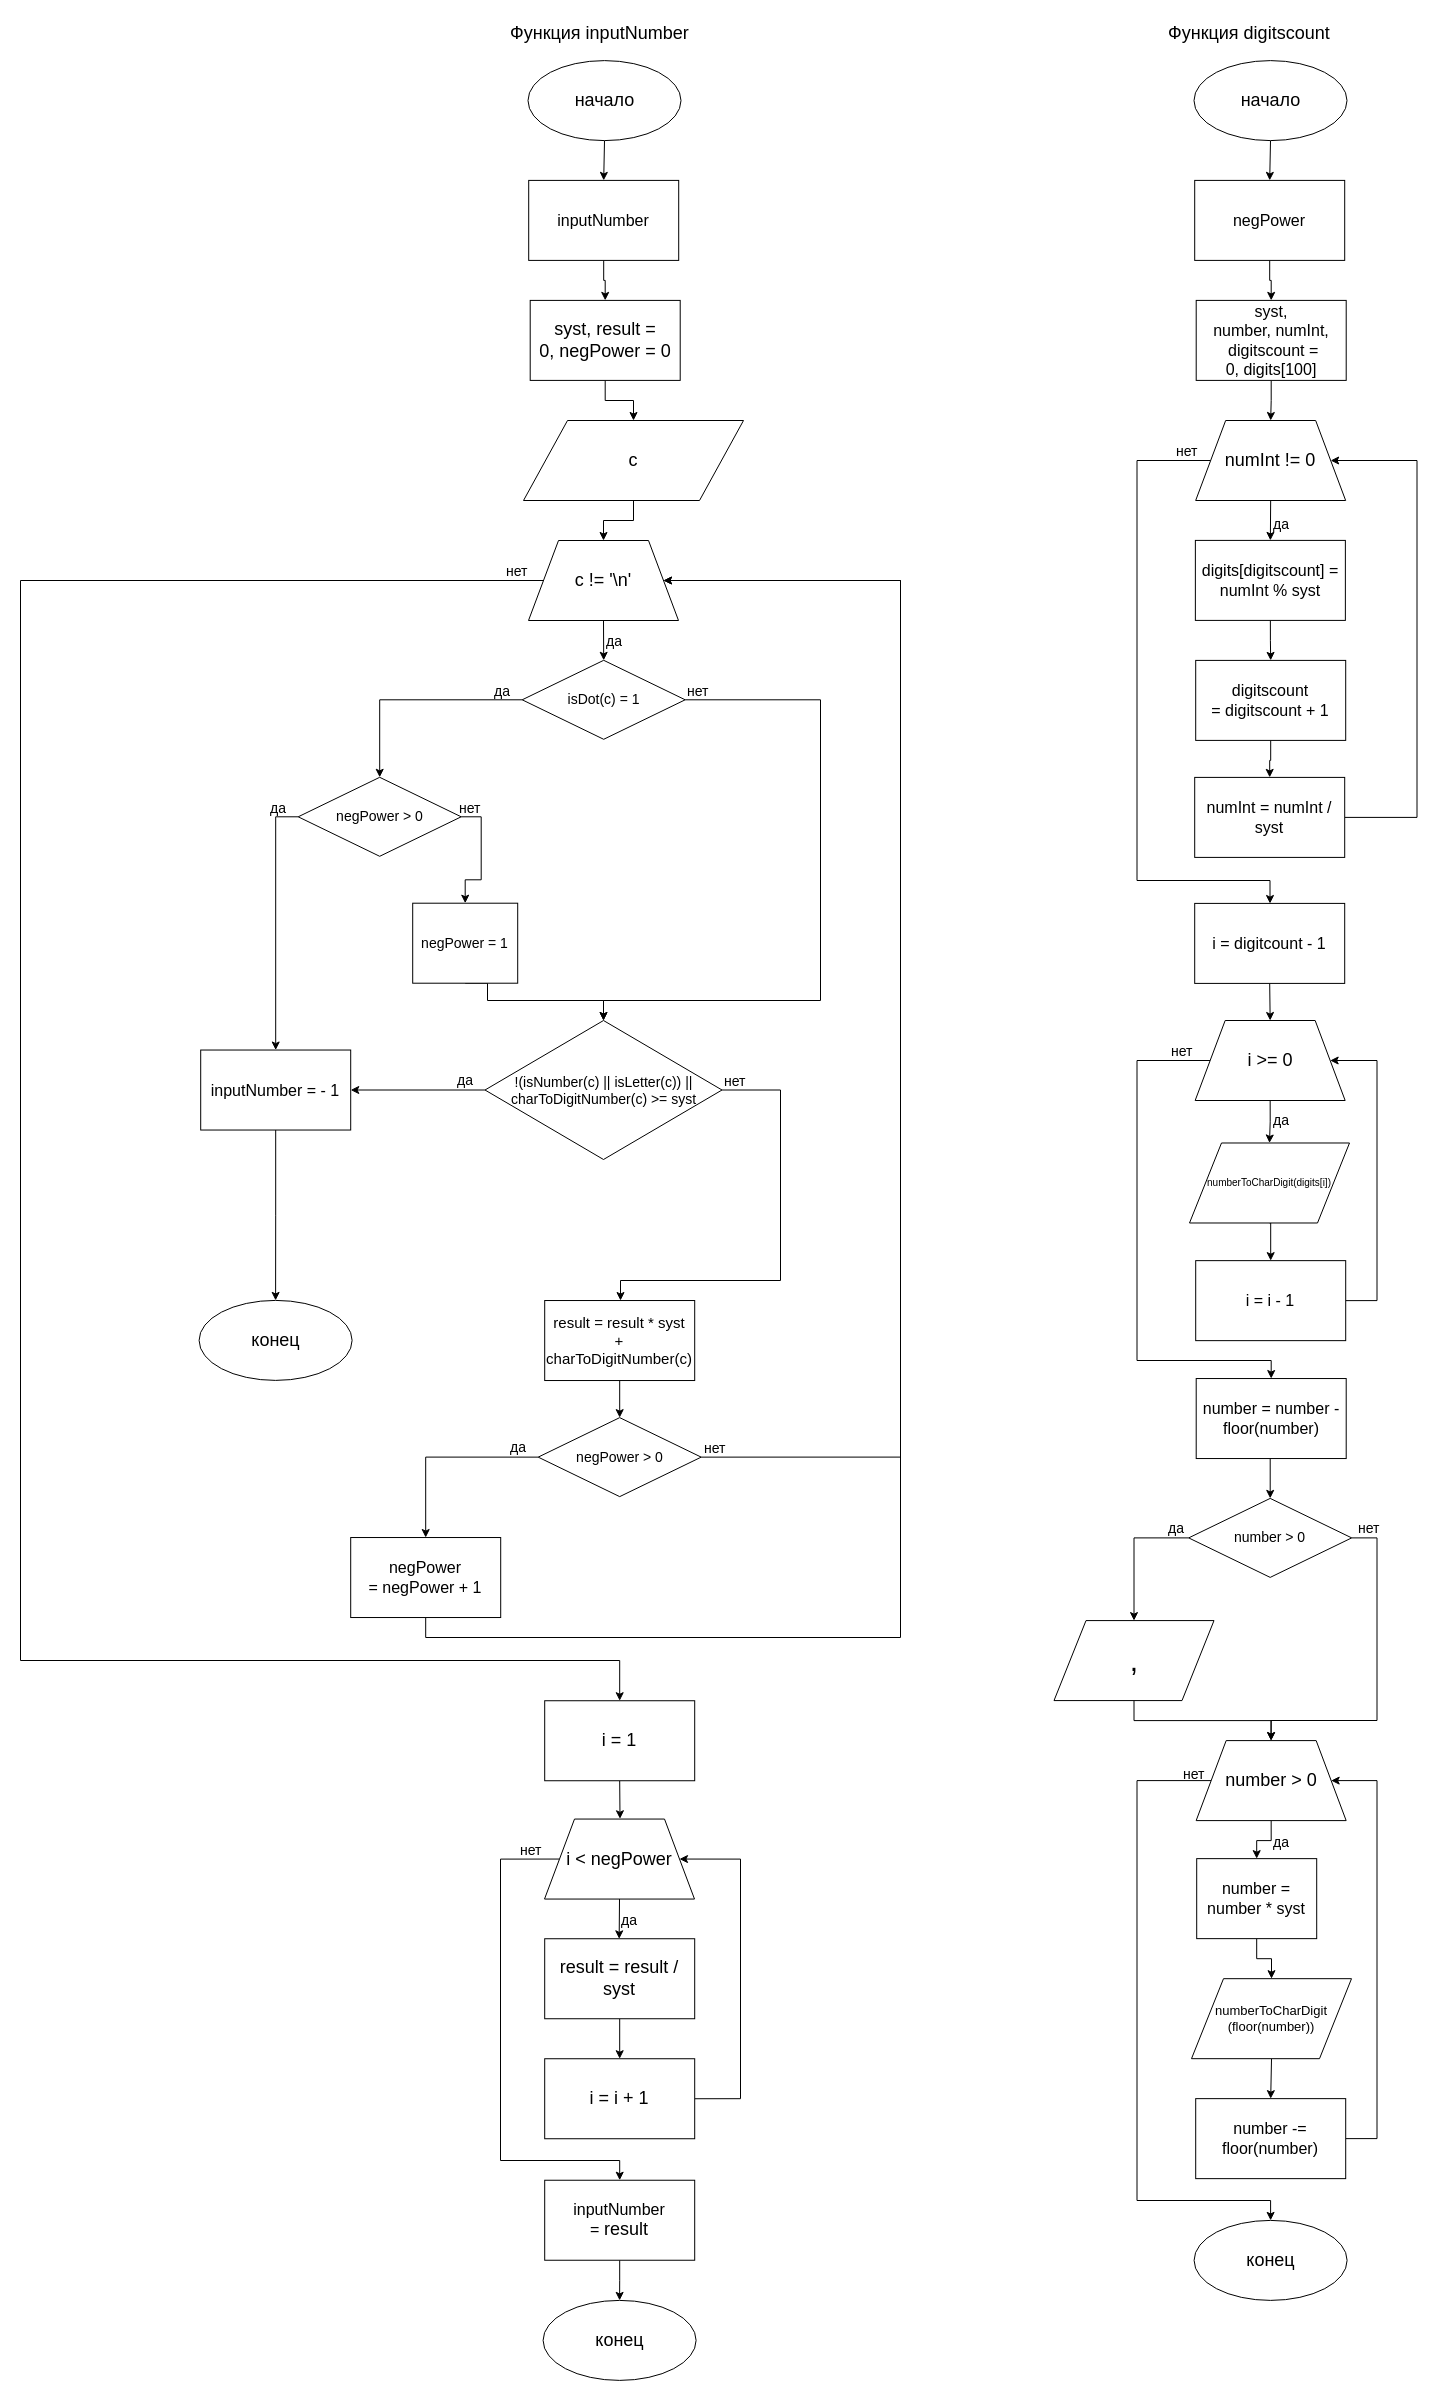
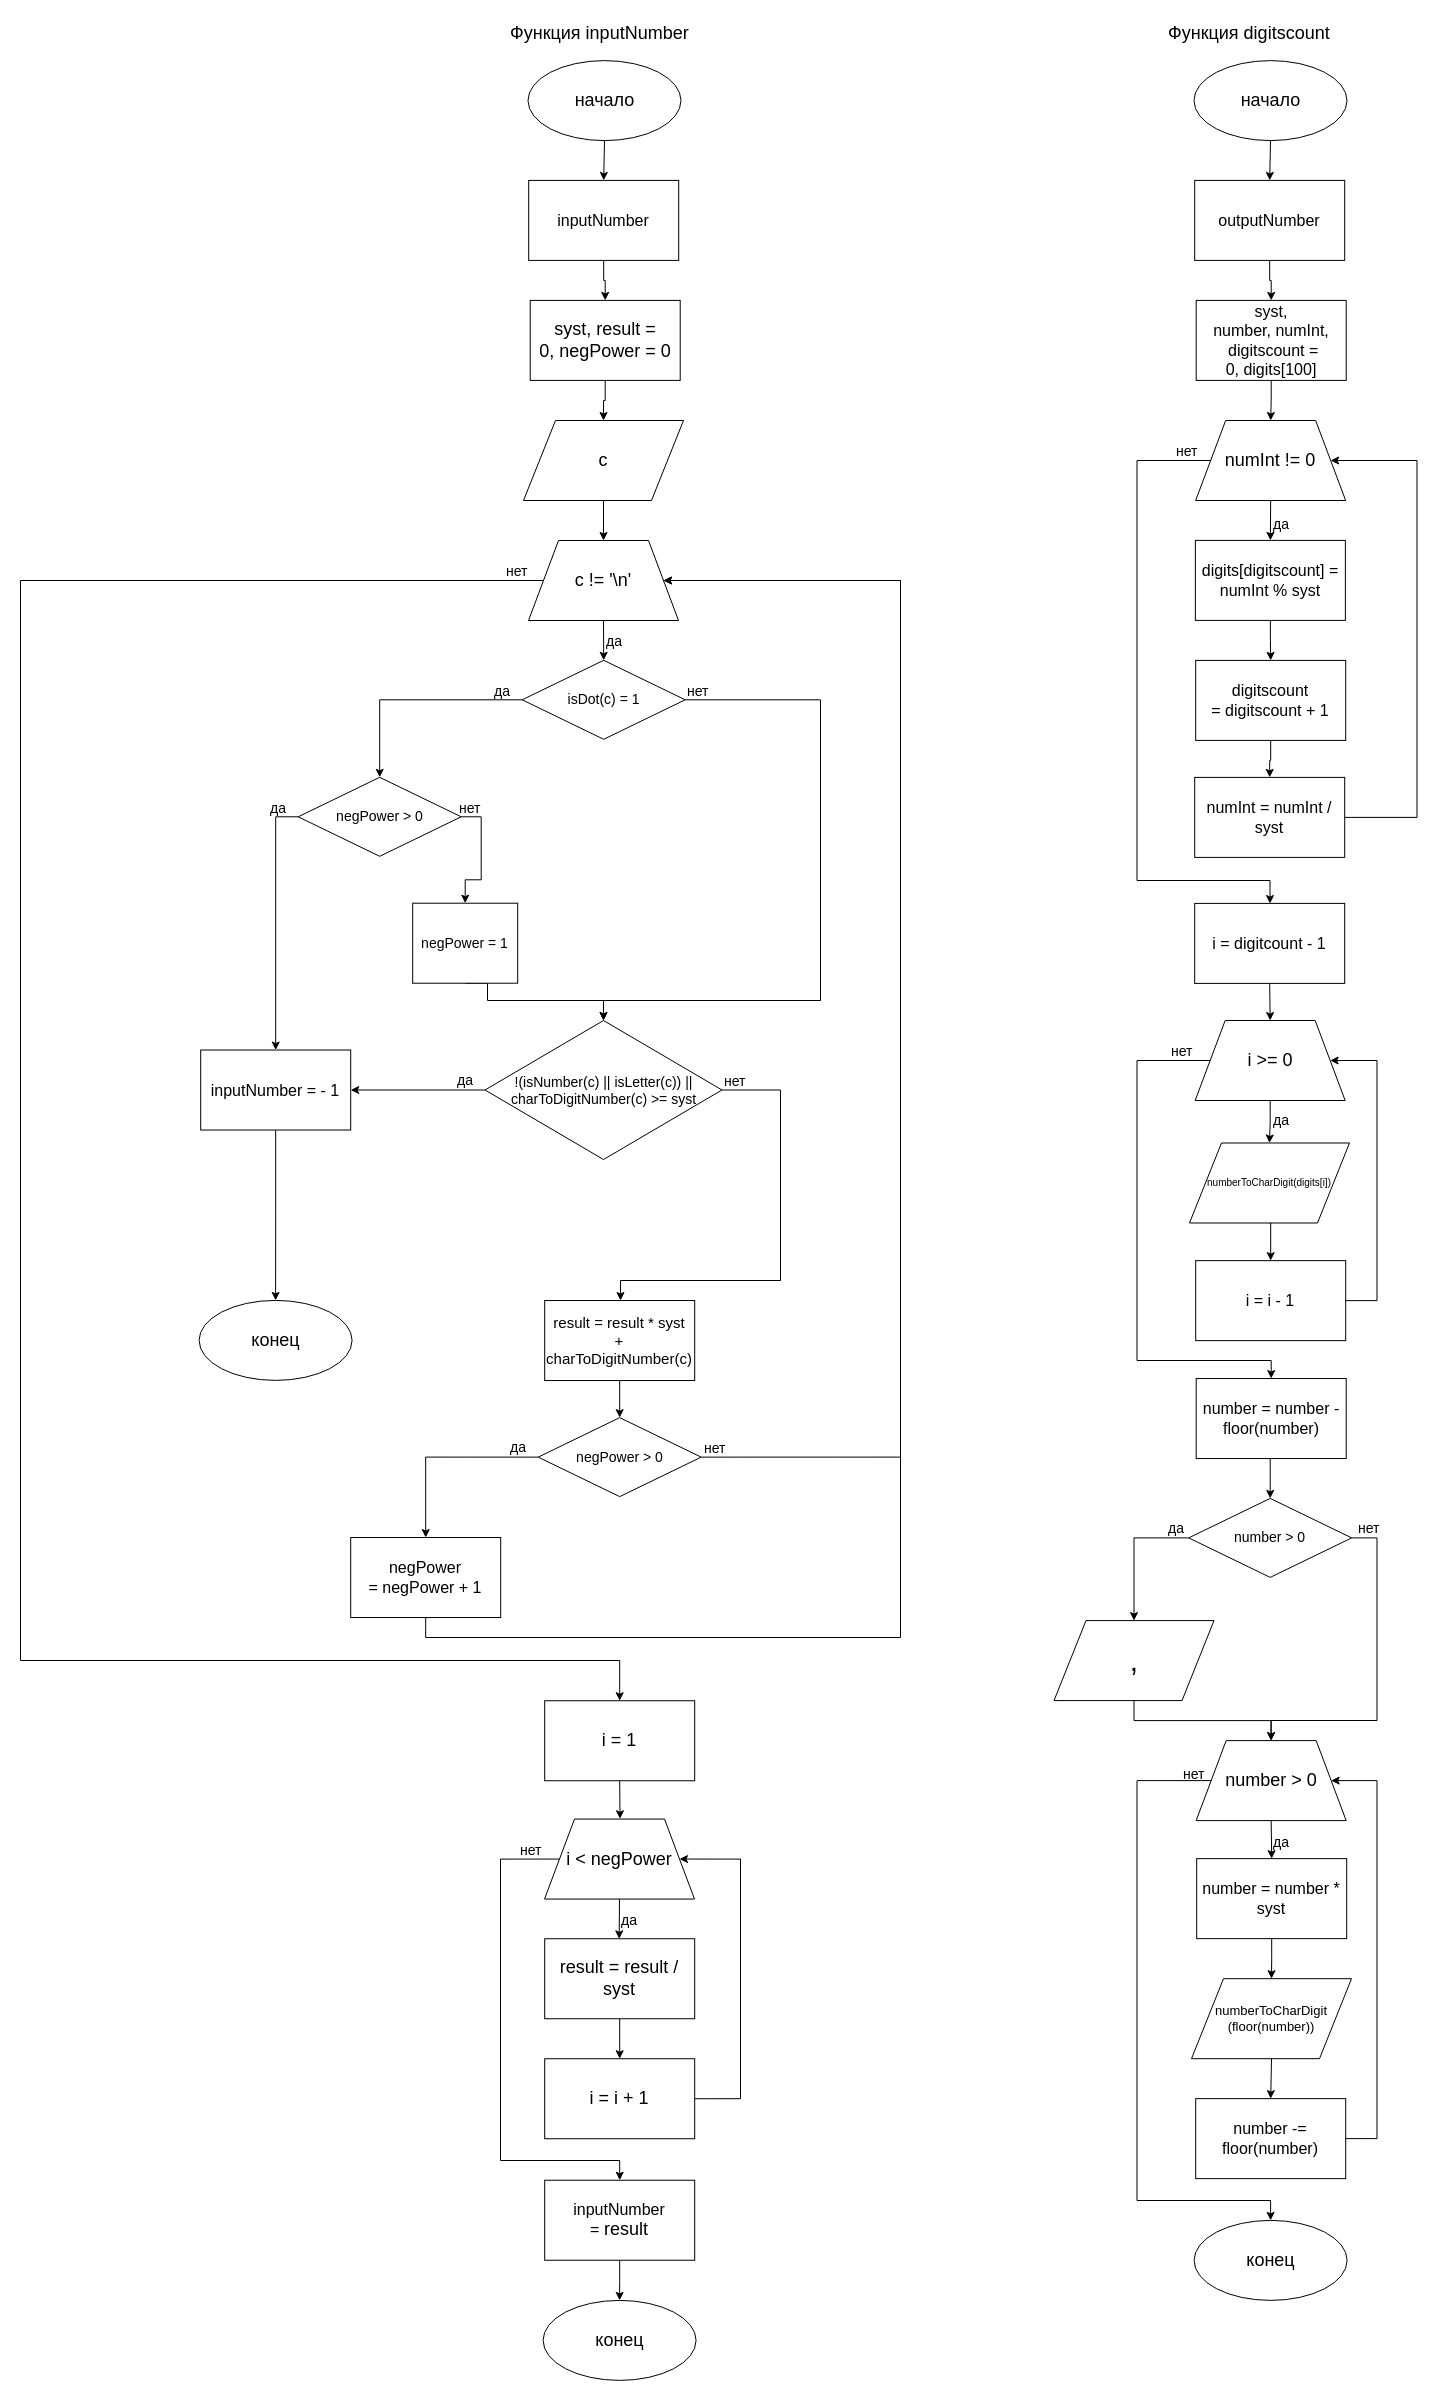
node "negPower": label "negPower" -> "outputNumber"
node "c": size 220x80 -> 160x80
node "number = number * syst": size 120x80 -> 150x80
